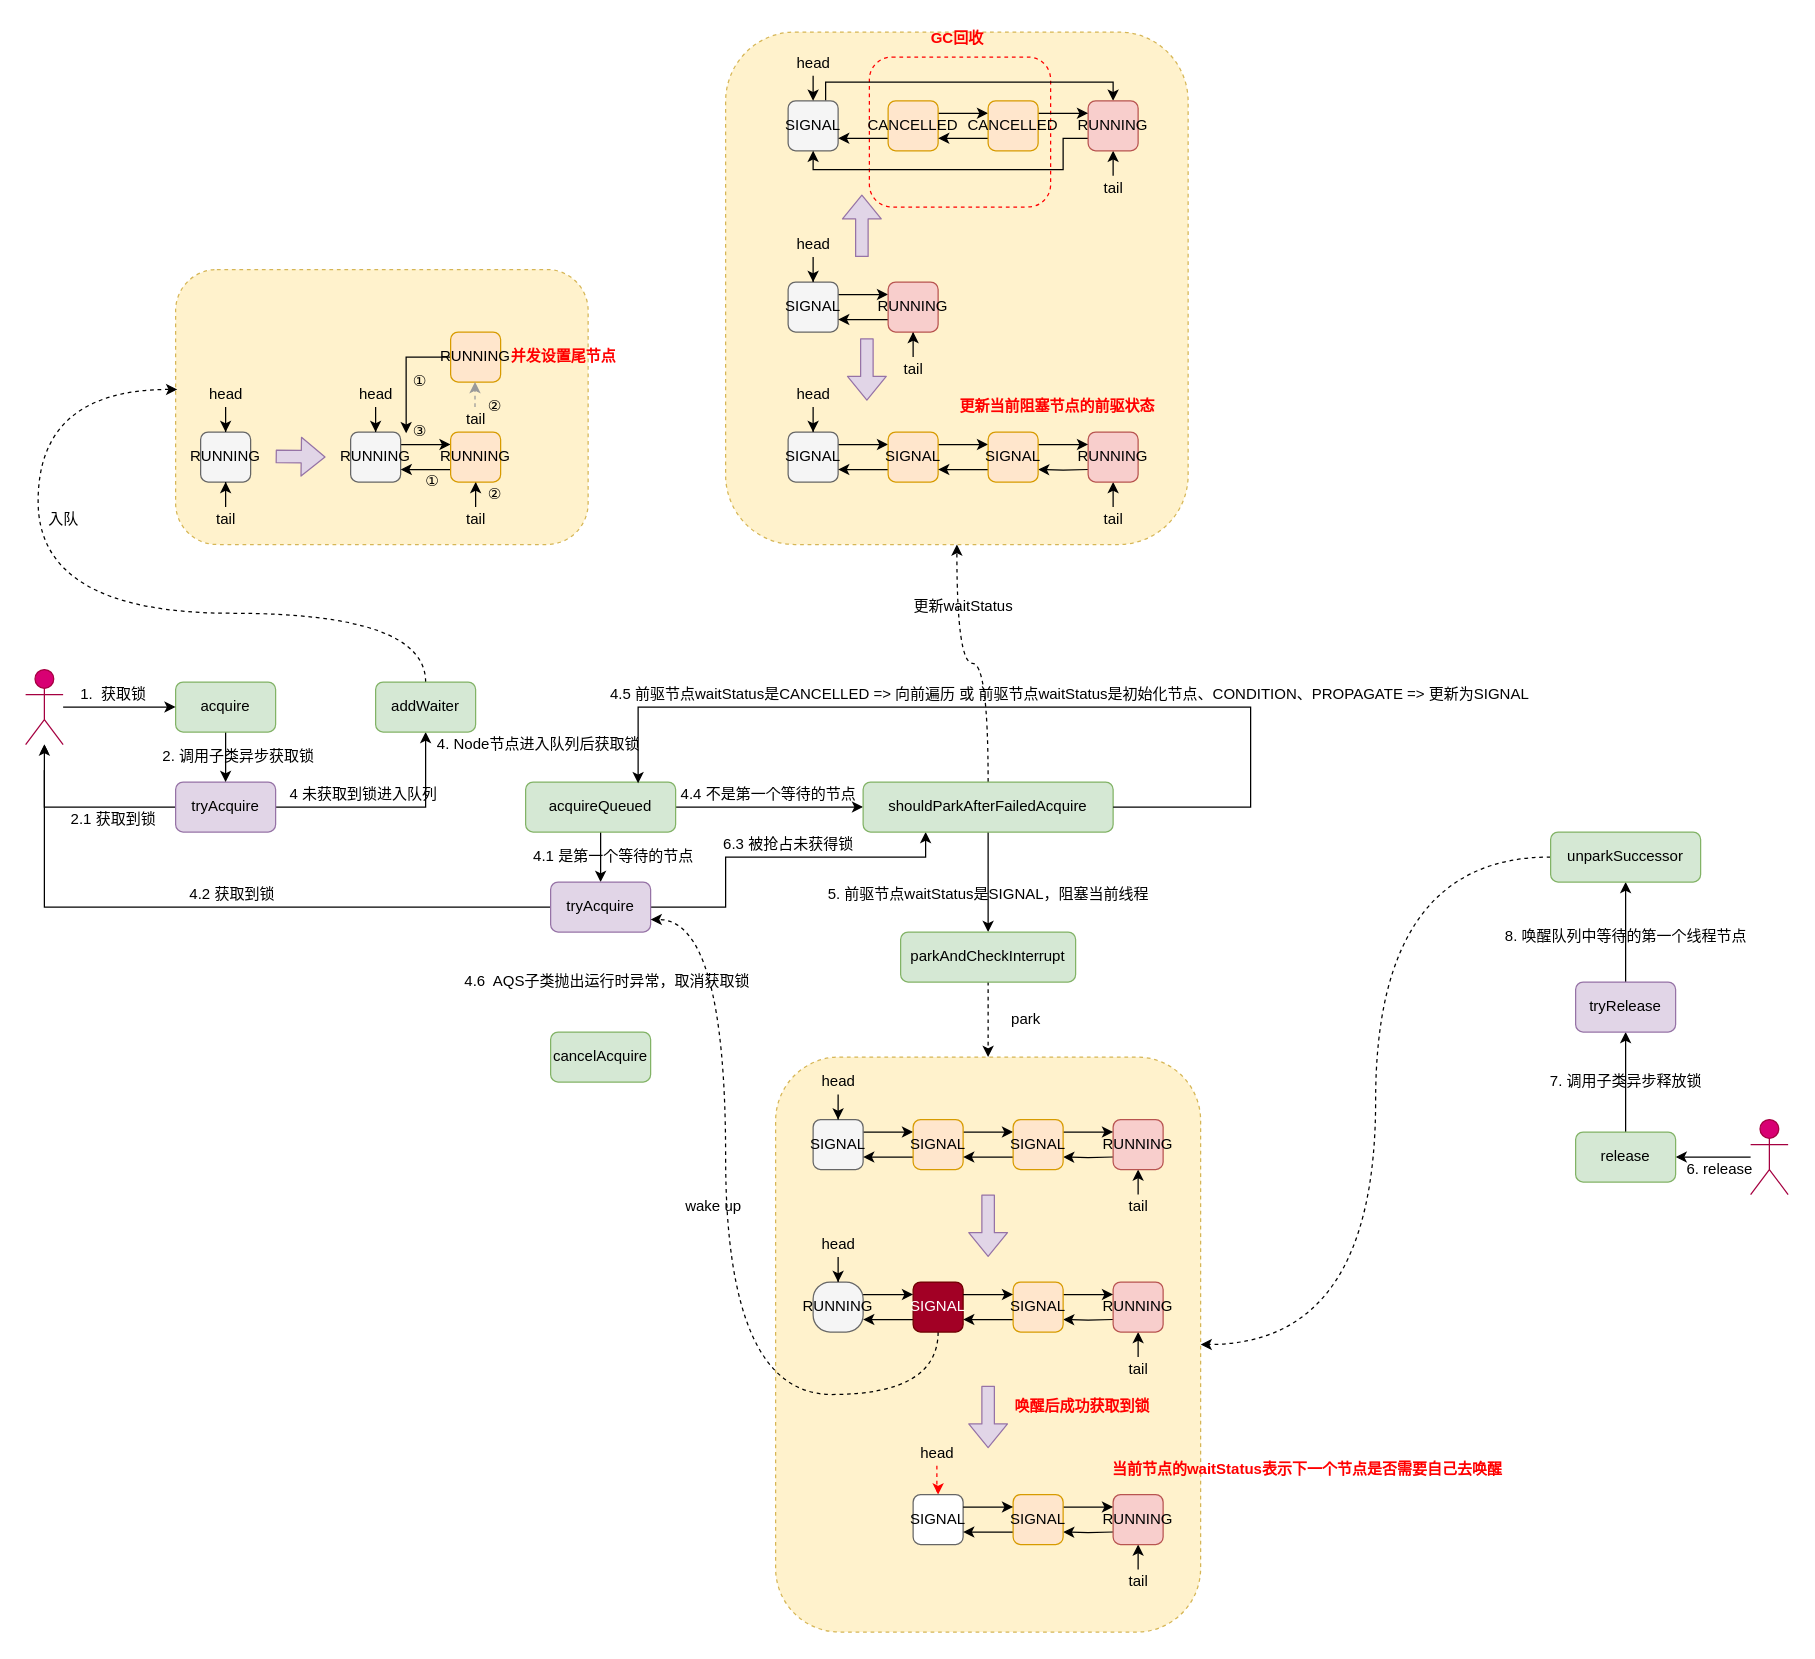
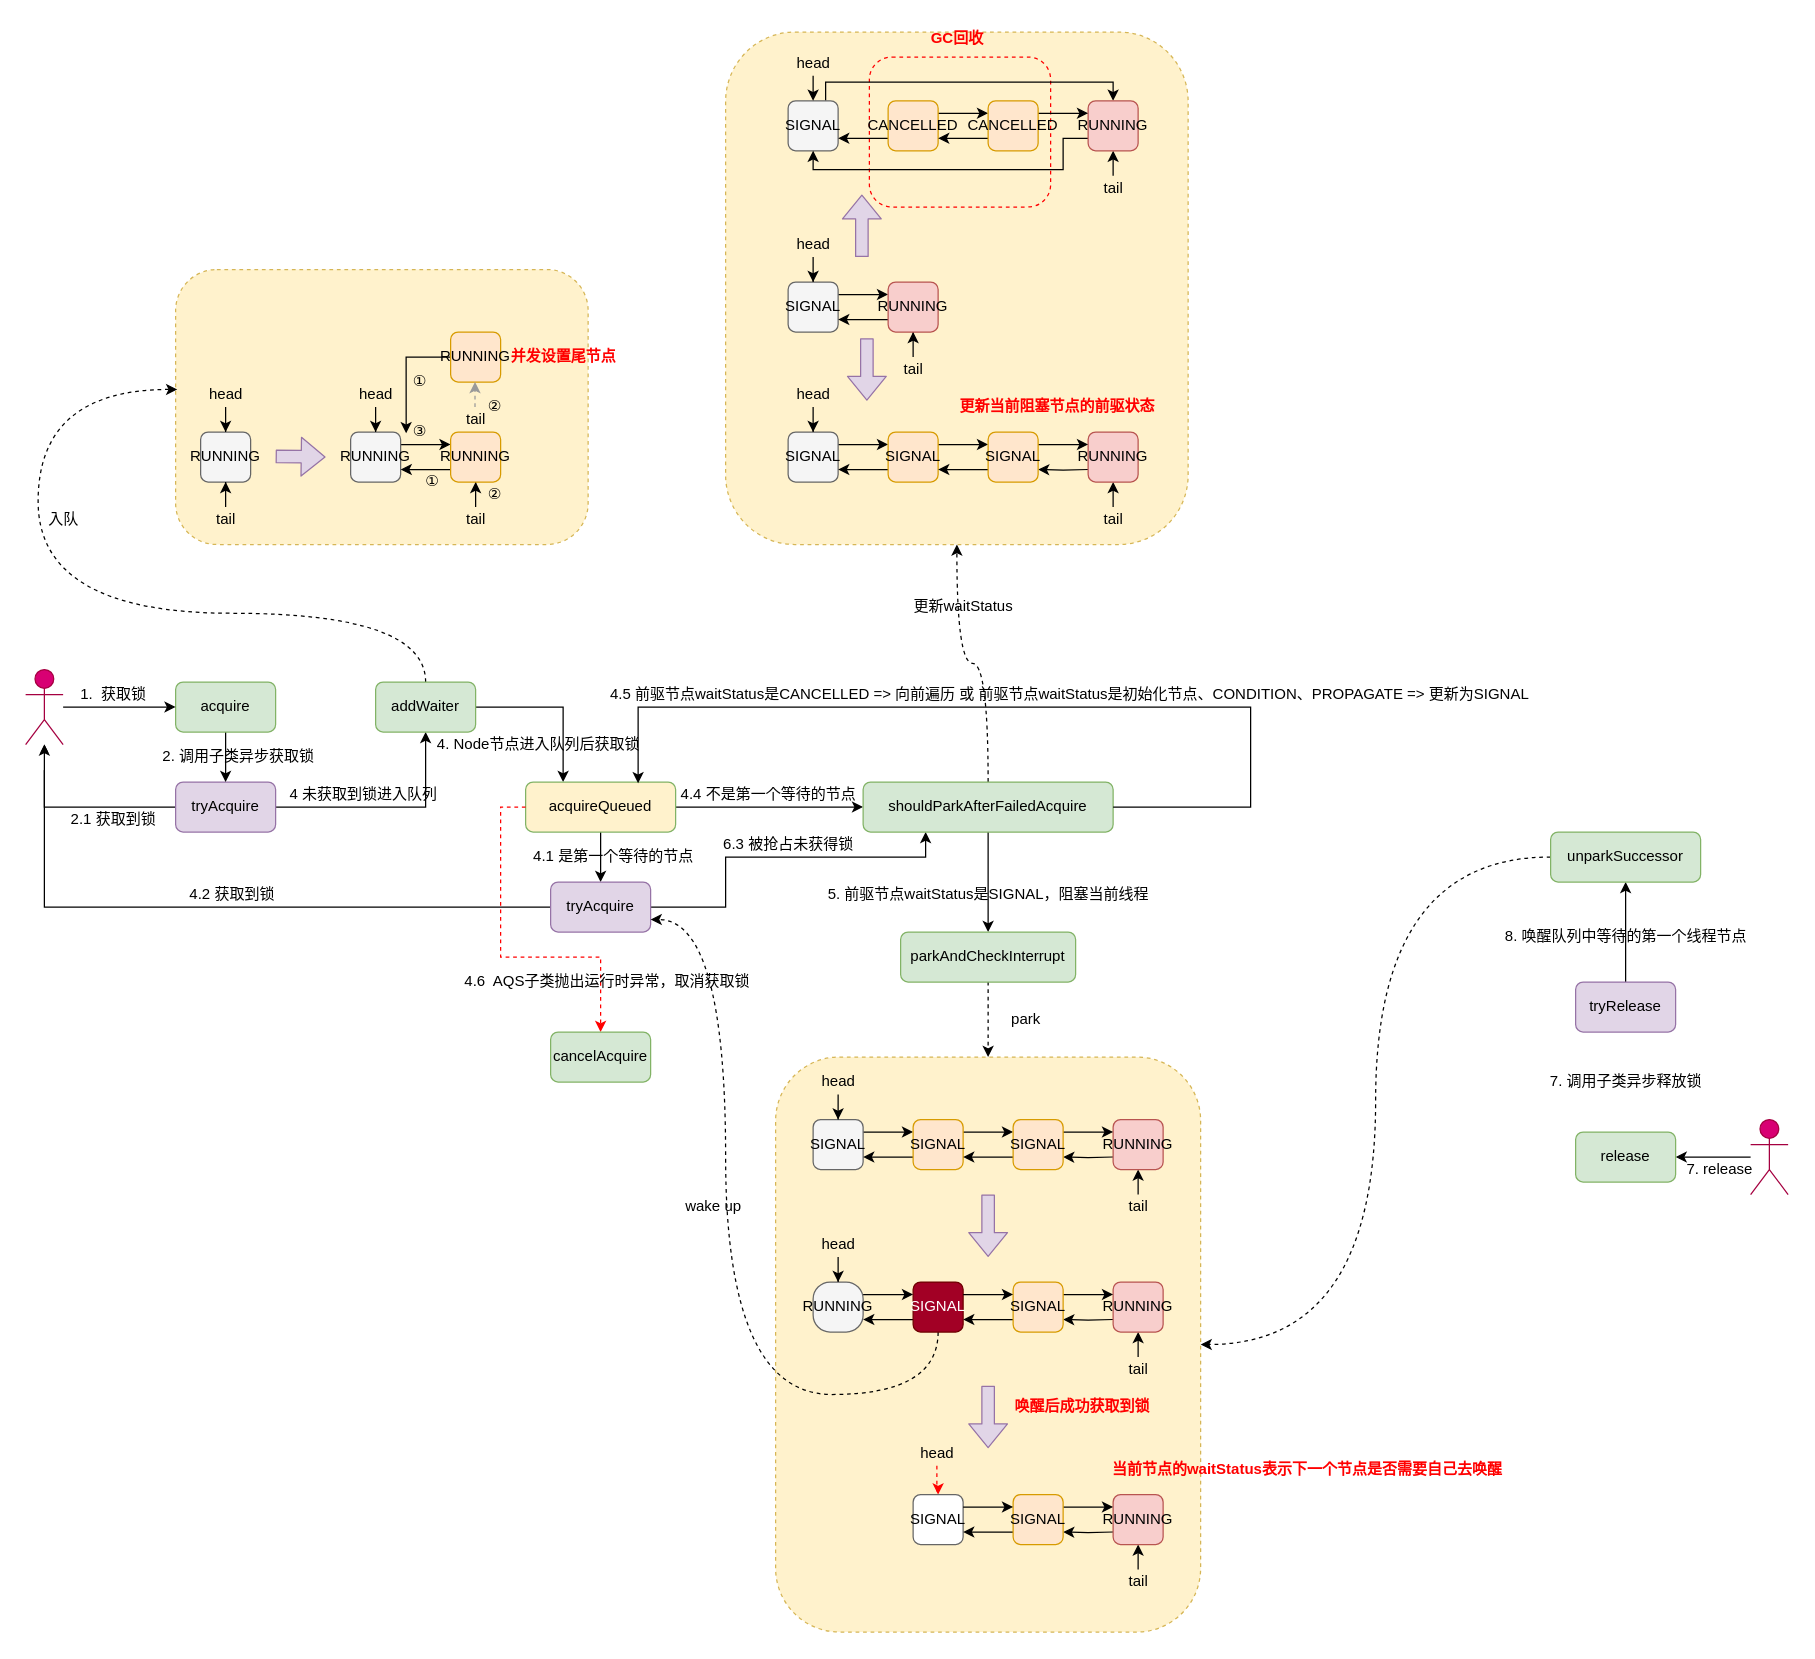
edge "addWaiter" -> "acquireQueued": added
node "acquireQueued": fillcolor #d5e8d4 -> #fff2cc
edge "acquireQueued" -> "cancelAcquire": added
edge "release" -> "tryRelease": removed
node "6. release": label "6. release" -> "7. release"
